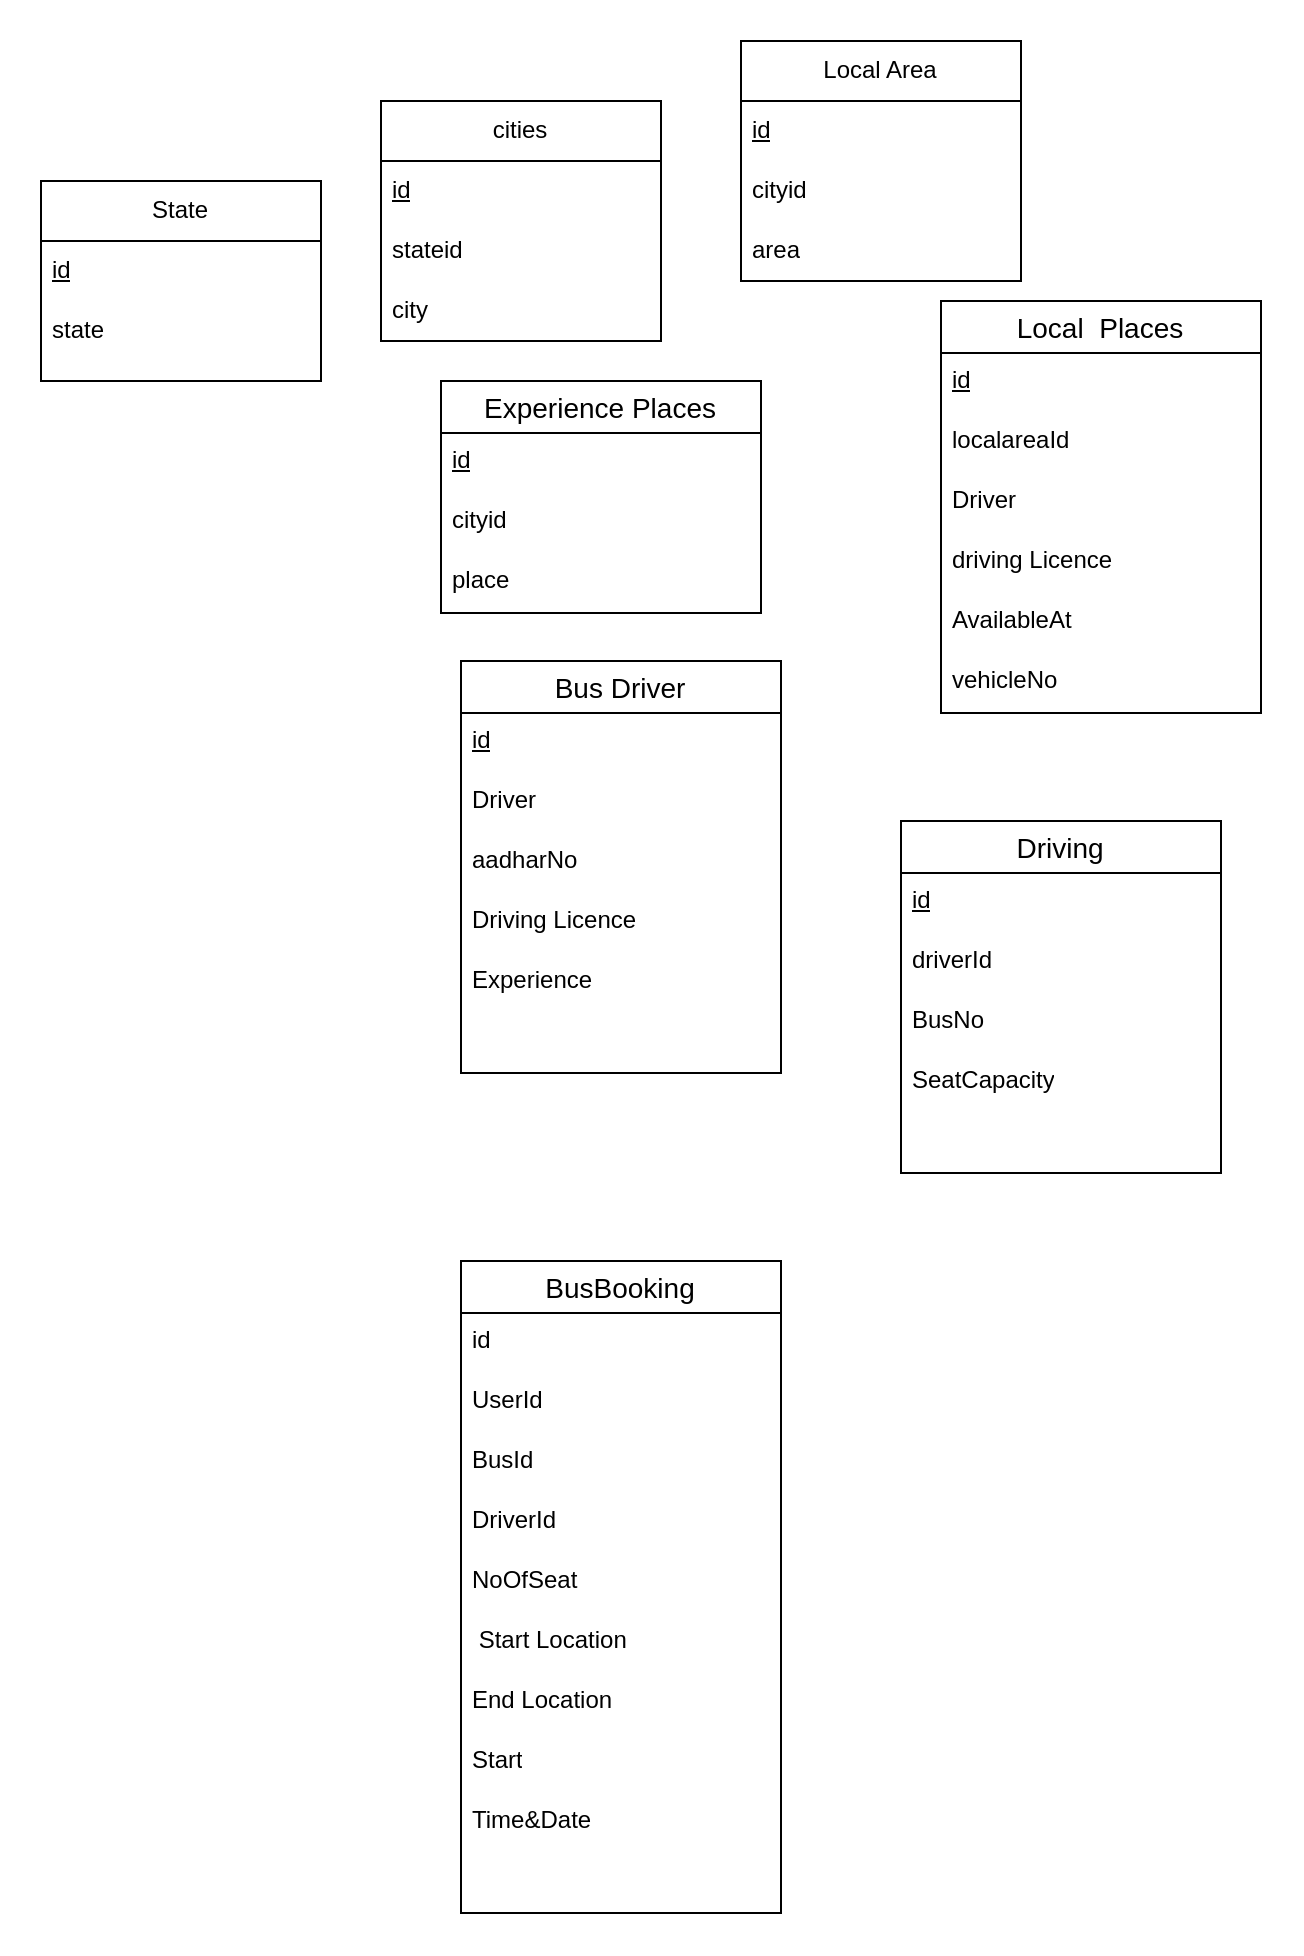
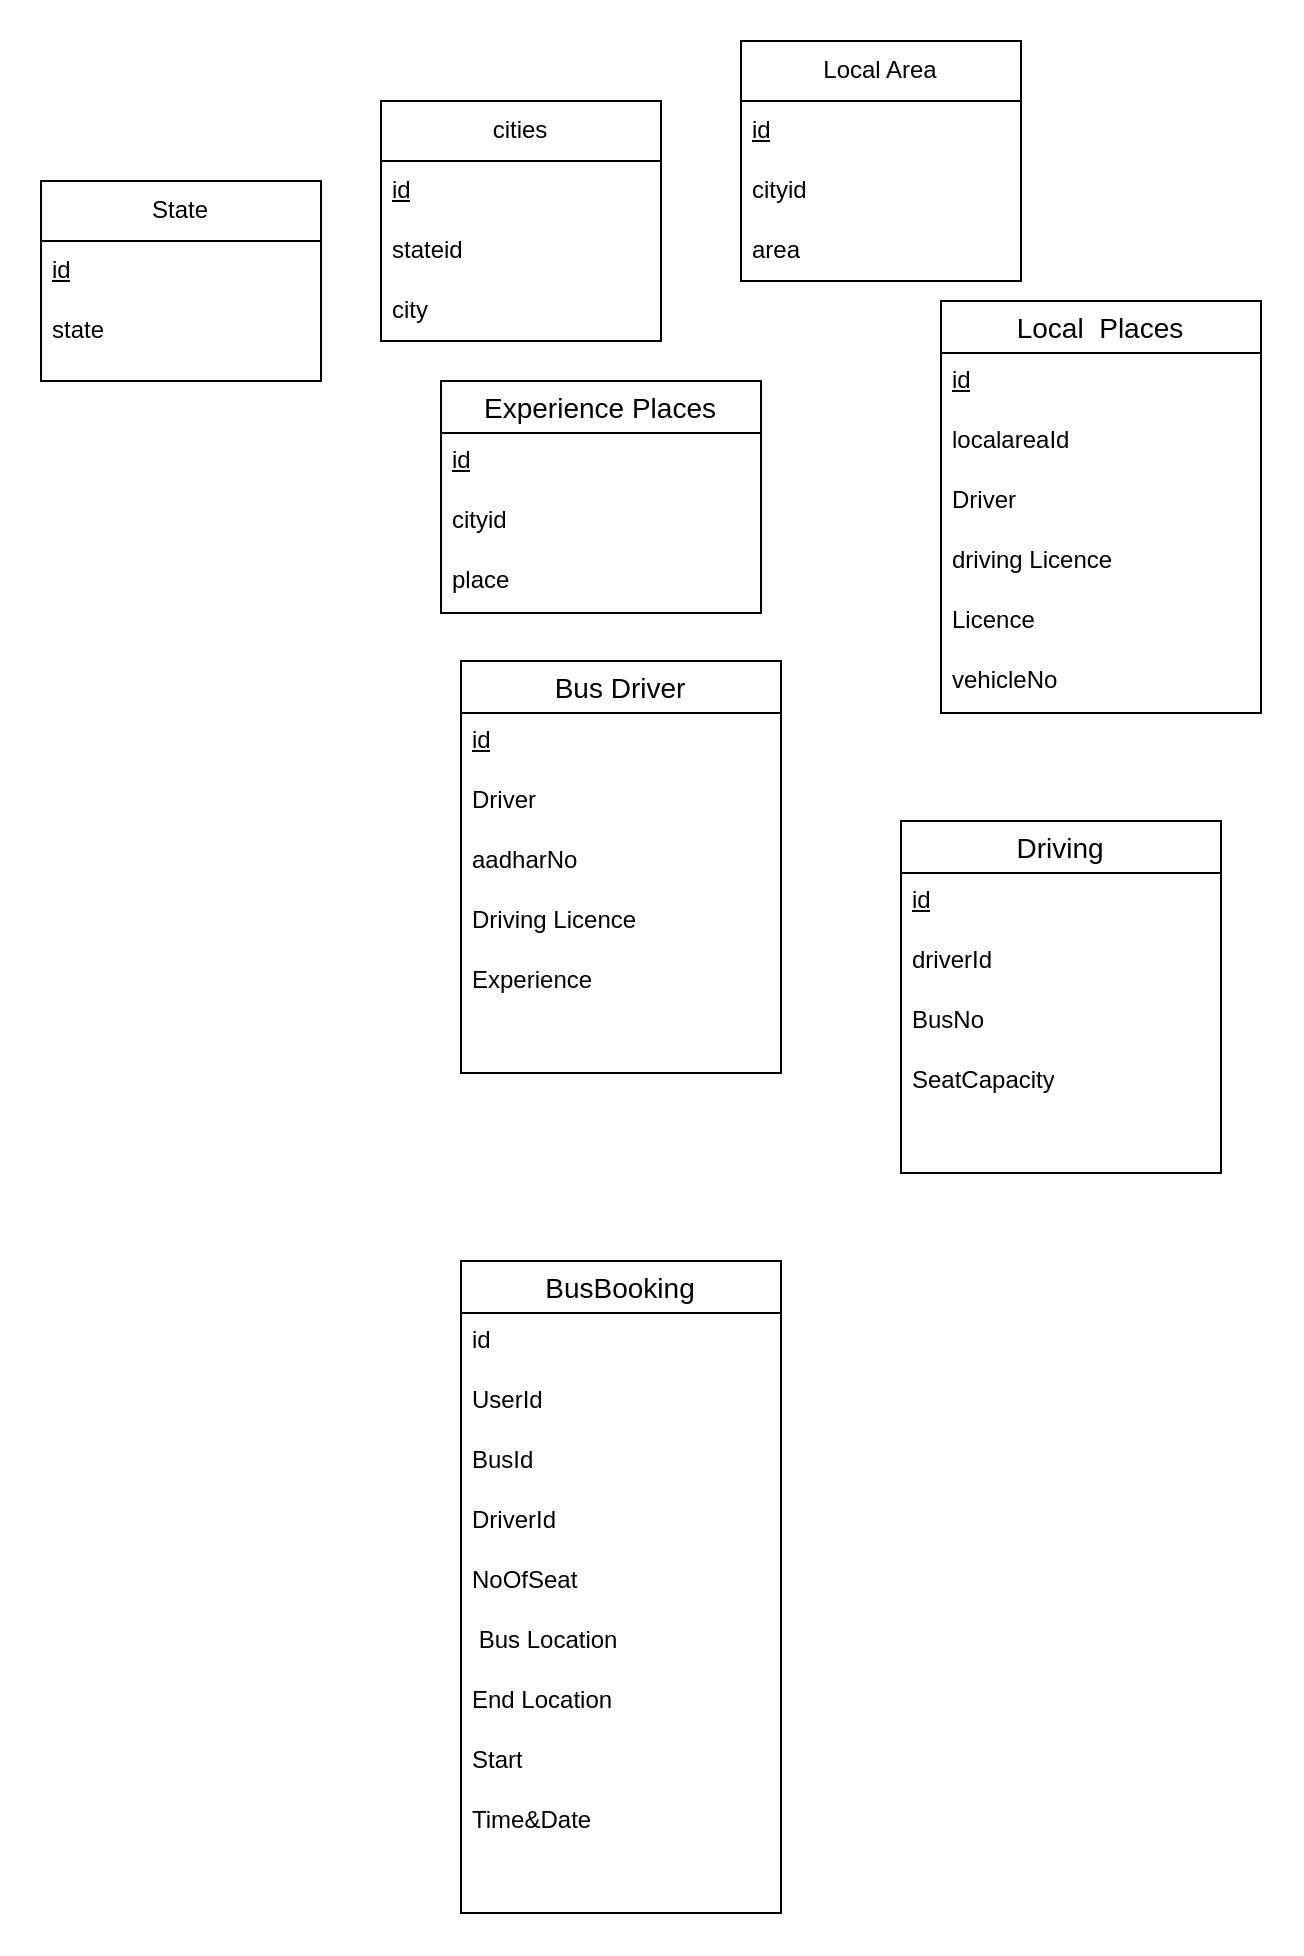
node "AvailableAt": label "AvailableAt" -> "Licence"
node "Start Location": label "Start Location" -> "Bus Location"
